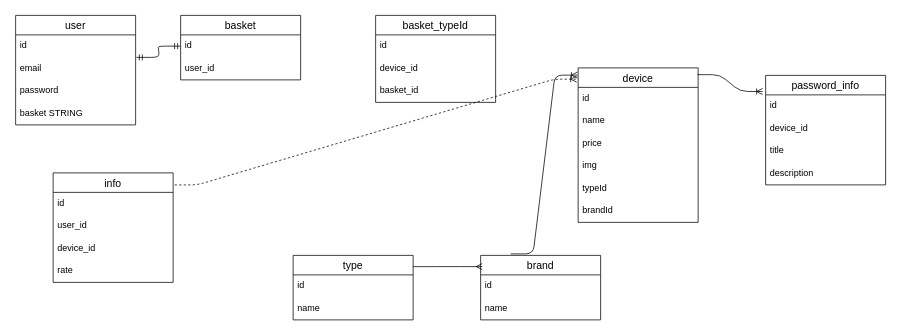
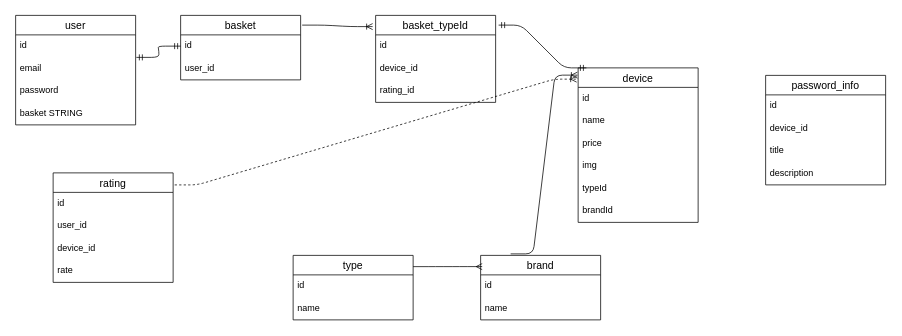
edge "basket" -> "basket_typeId": added
edge "basket_typeId" -- "device": added
edge "device" -> "password_info": removed
node "basket_id": label "basket_id" -> "rating_id"
node "info": label "info" -> "rating"
